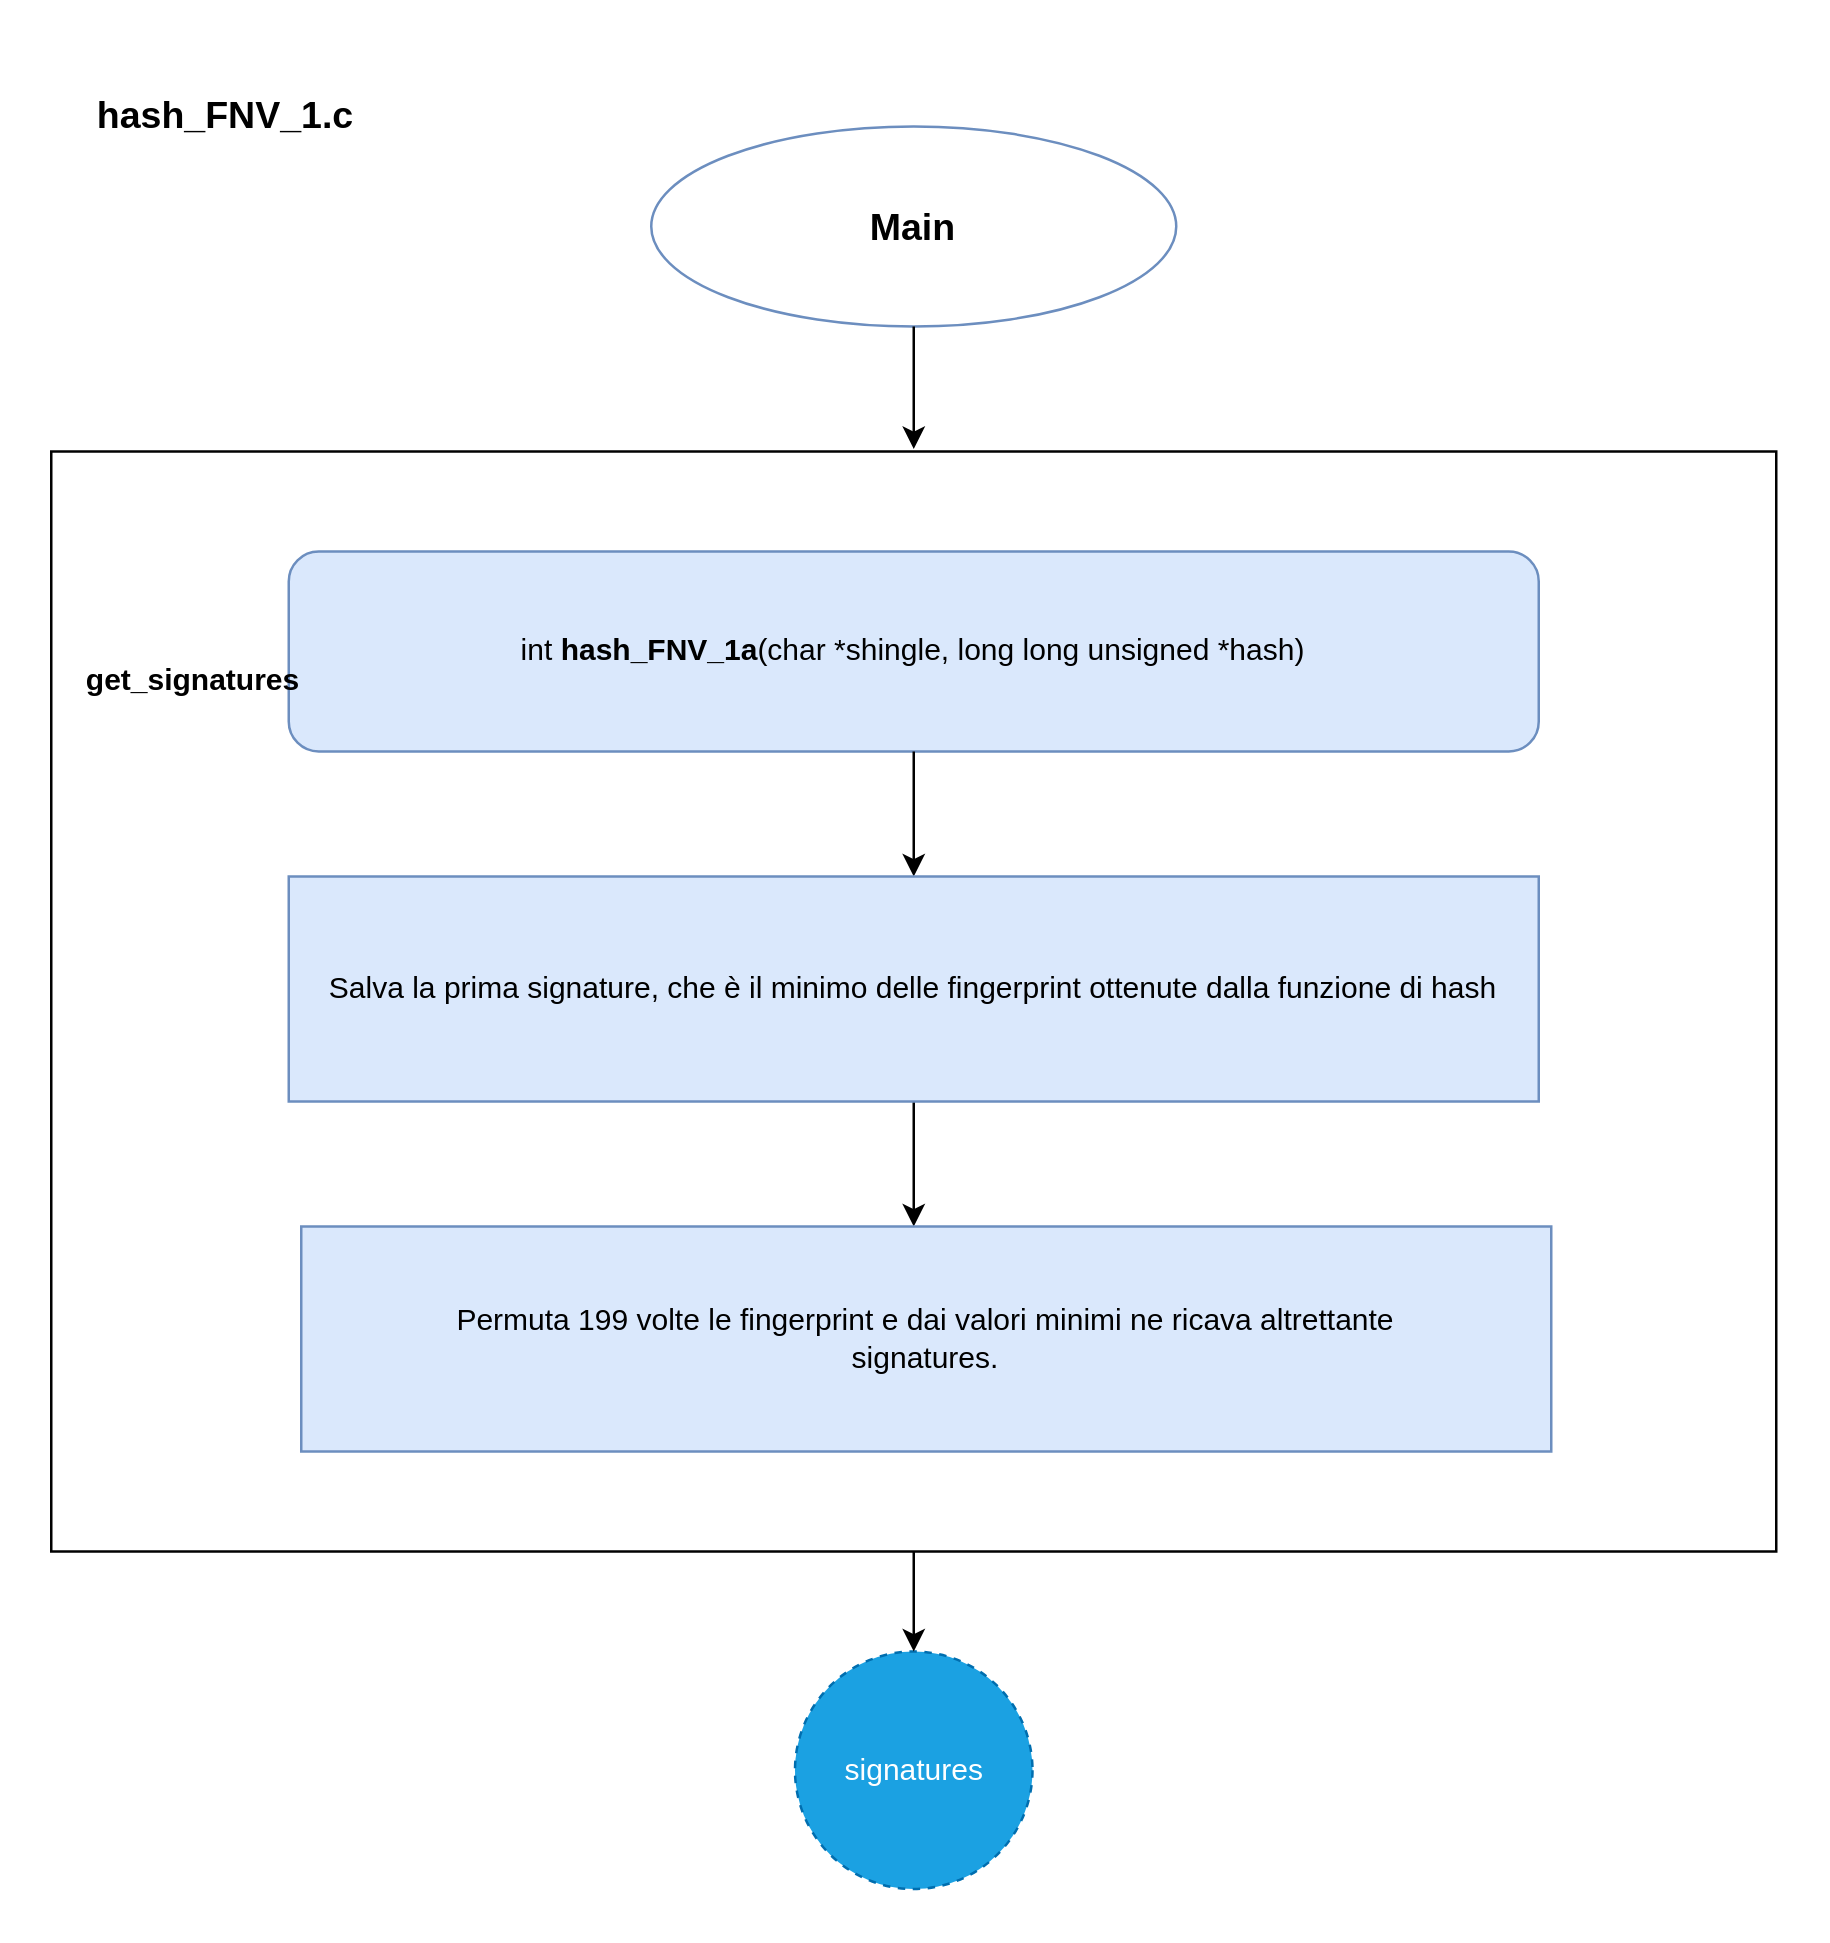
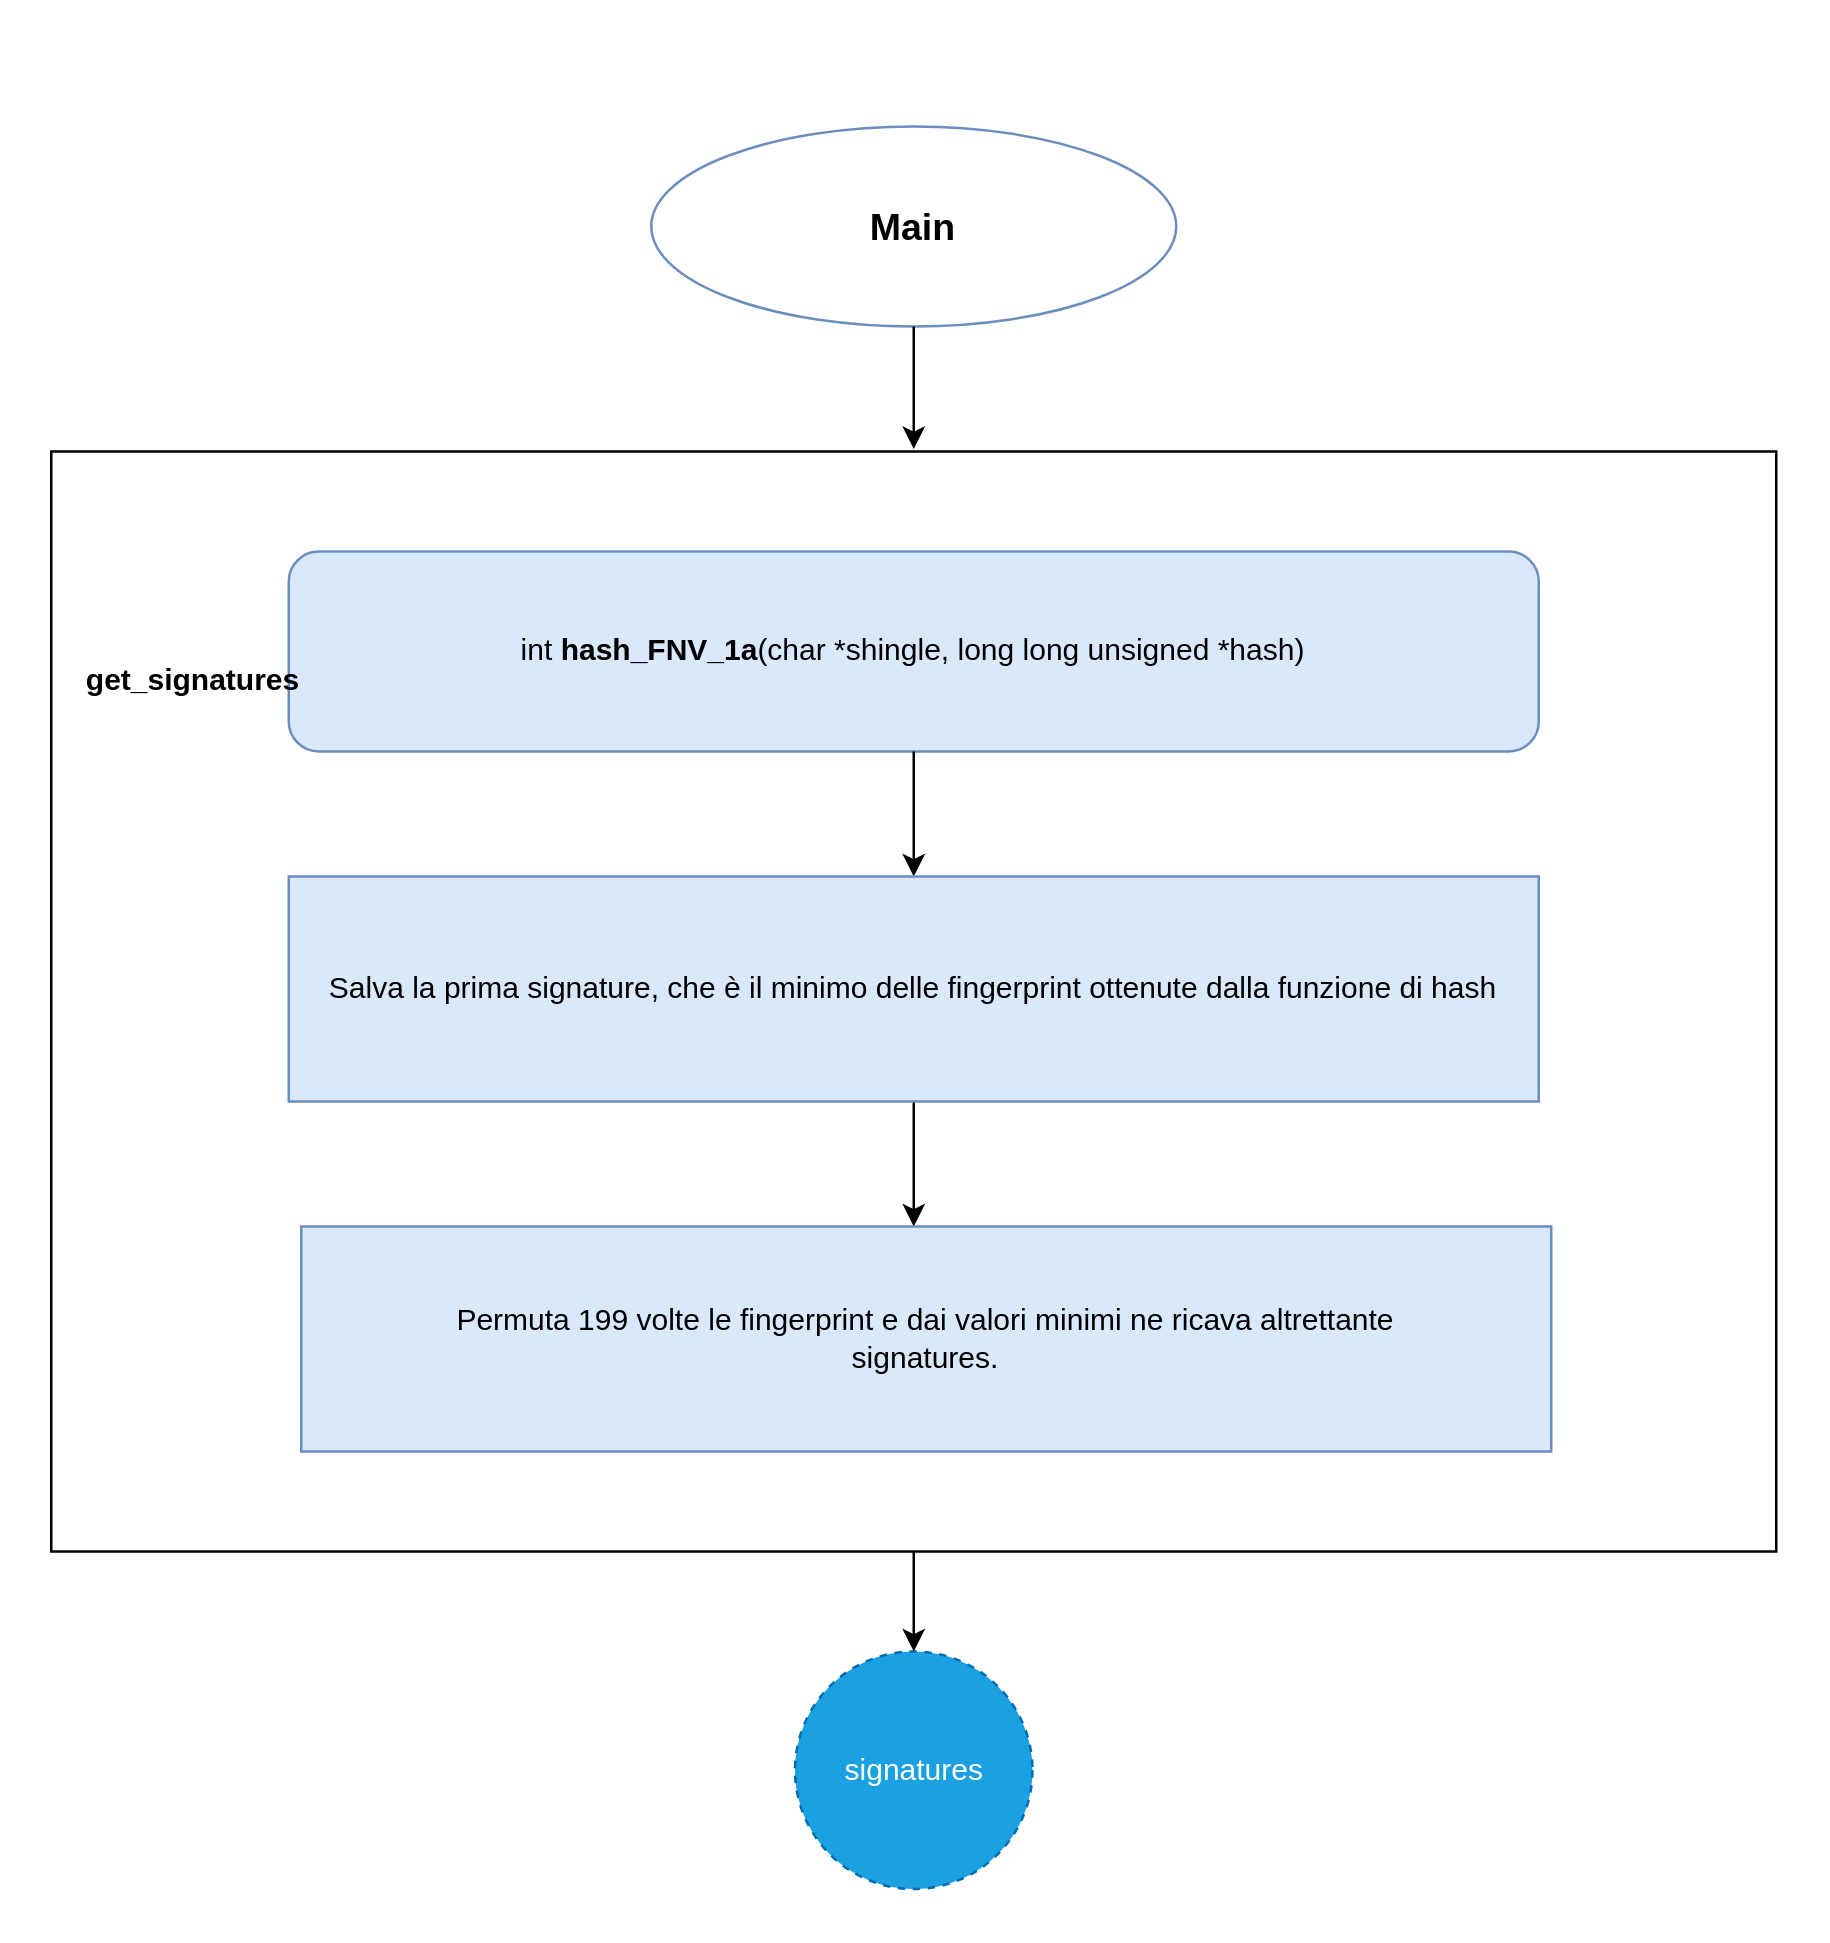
node "hash_FNV_1.c": removed
